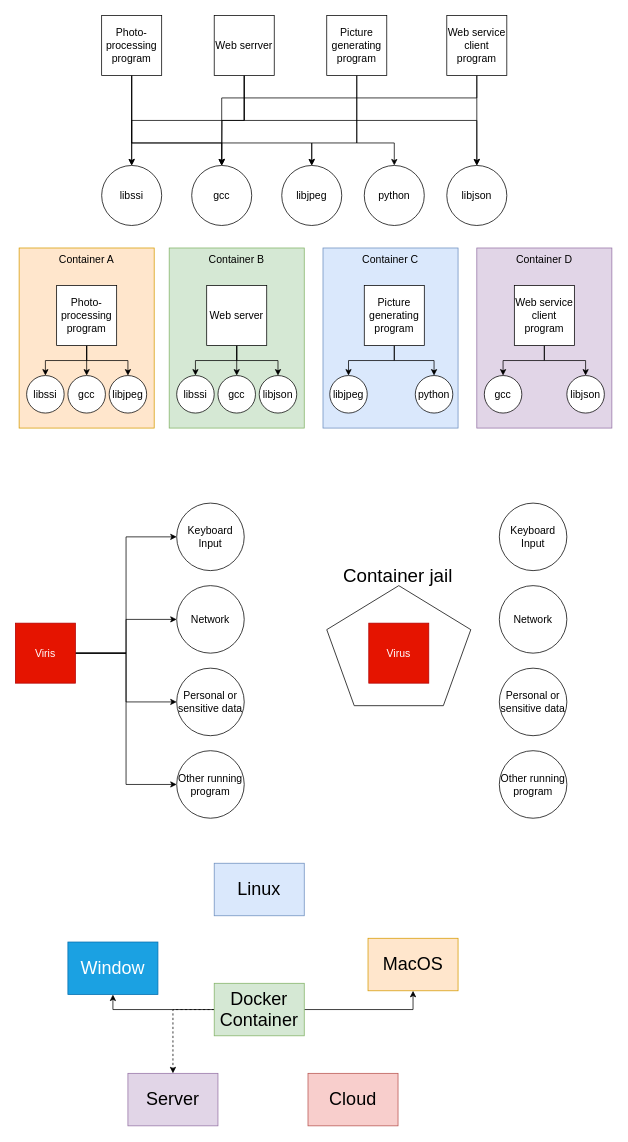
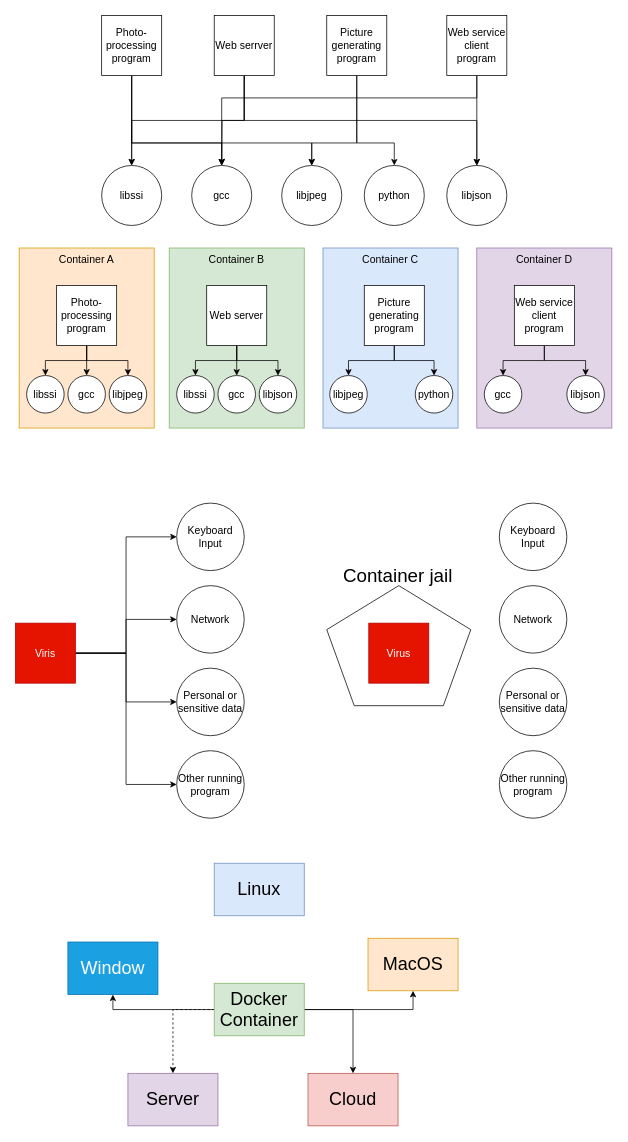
edge "Docker Container" -> "Cloud": added
